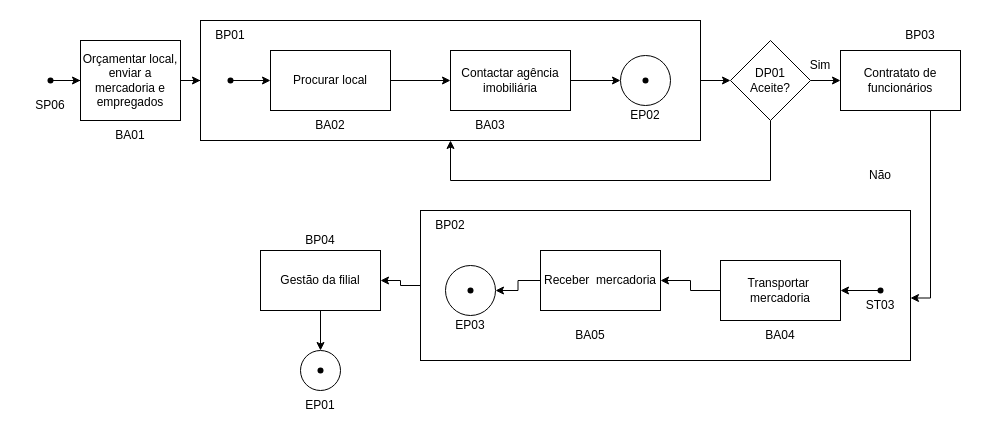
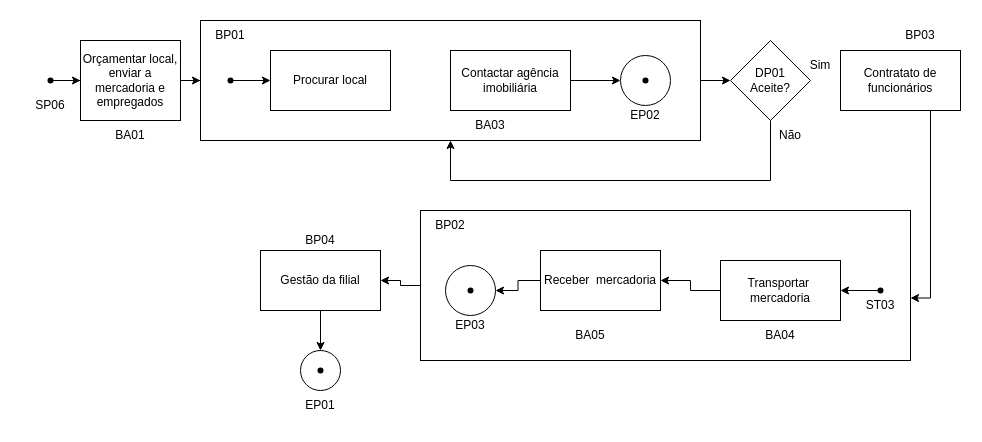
edge "Procurar local" -> "Contactar agência imobiliária": removed
edge "DP01 Aceite?" -> "Contratato de funcionários": removed
node "BA02": removed
node "Não": moved (881, 176) -> (791, 136)
